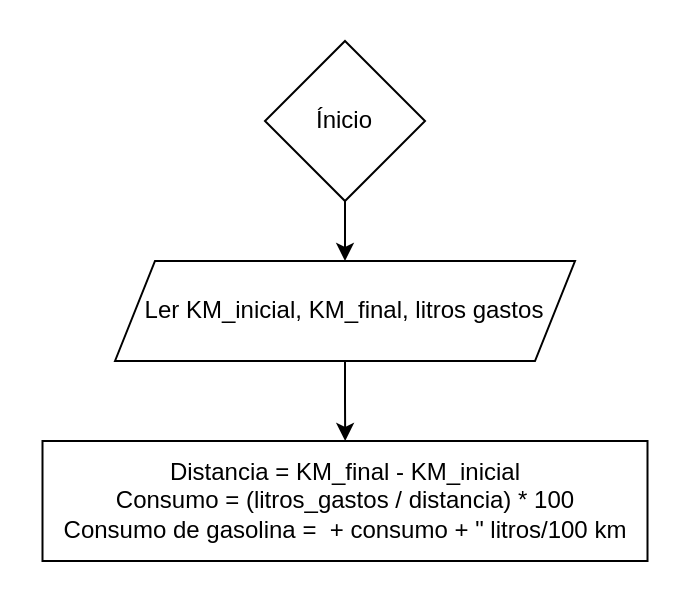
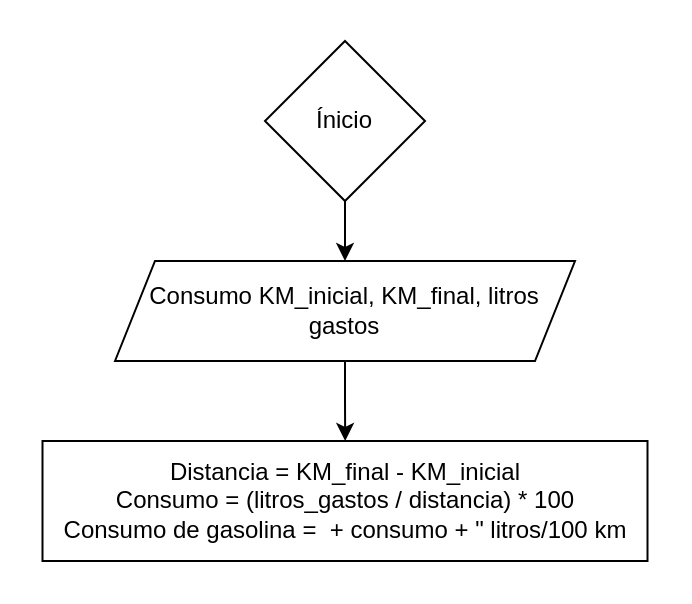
node "Ler KM_inicial, KM_final, litros gastos": label "Ler KM_inicial, KM_final, litros gastos" -> "Consumo KM_inicial, KM_final, litros gastos"
